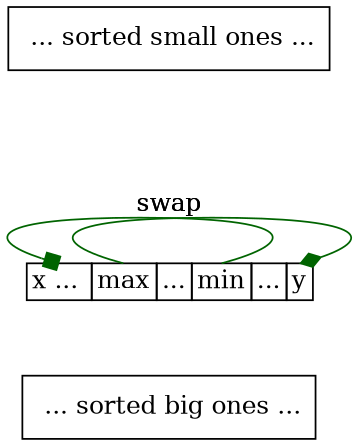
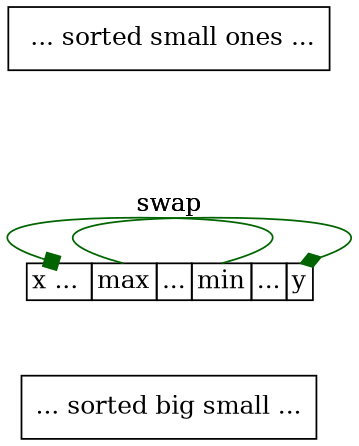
node "... sorted big ones ...": label "... sorted big ones ..." -> "... sorted big small ..."
